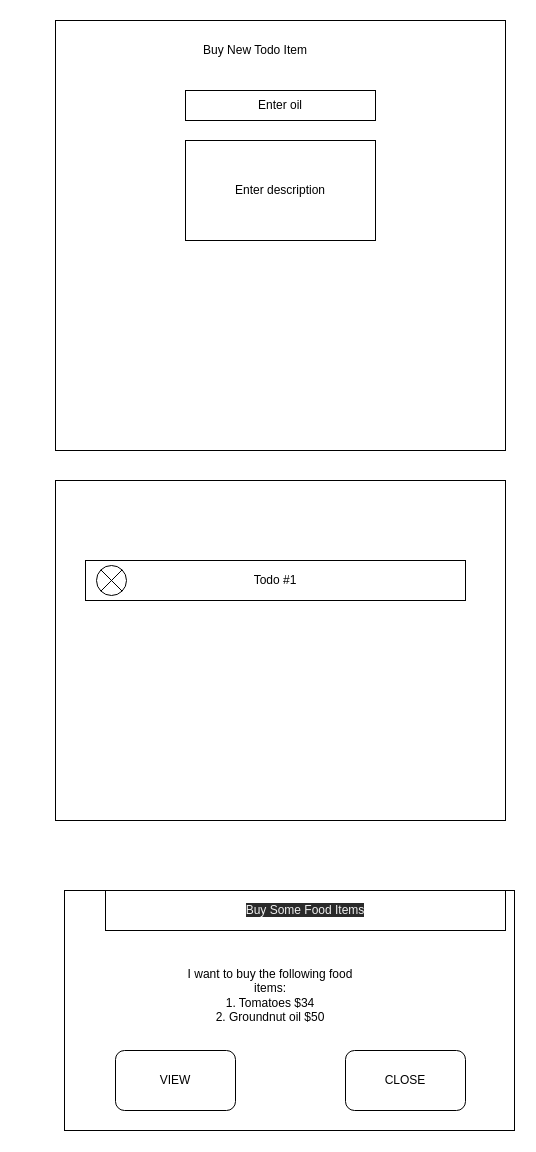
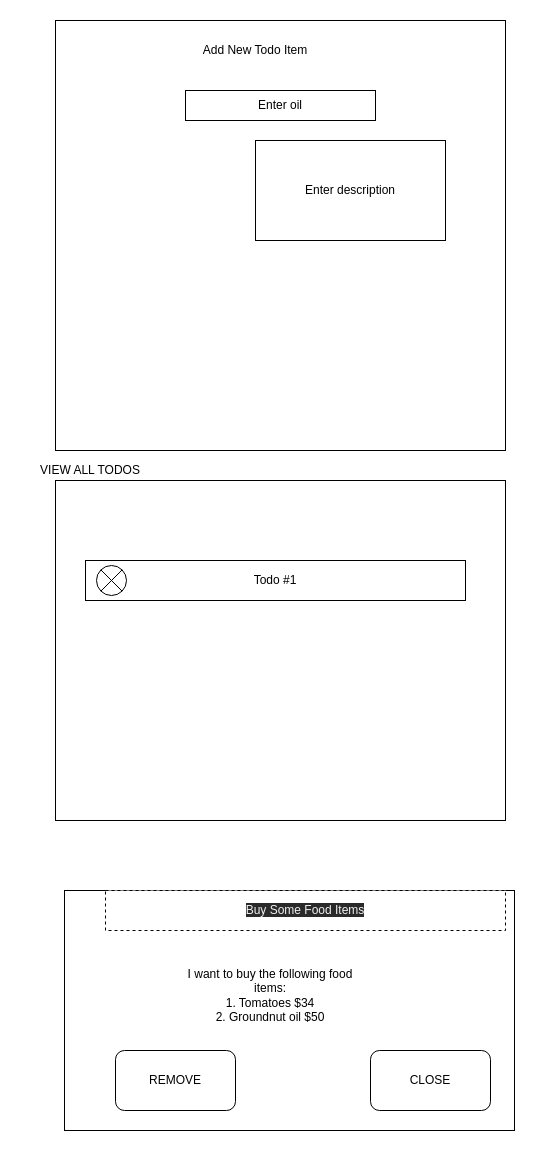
node "Buy New Todo Item": label "Buy New Todo Item" -> "Add New Todo Item"
node "Enter description": moved (281, 191) -> (351, 191)
node "VIEW ALL TODOS": added
node "Buy Some Food Items": style solid -> dashed
node "VIEW": label "VIEW" -> "REMOVE"
node "CLOSE": moved (406, 1081) -> (431, 1081)
